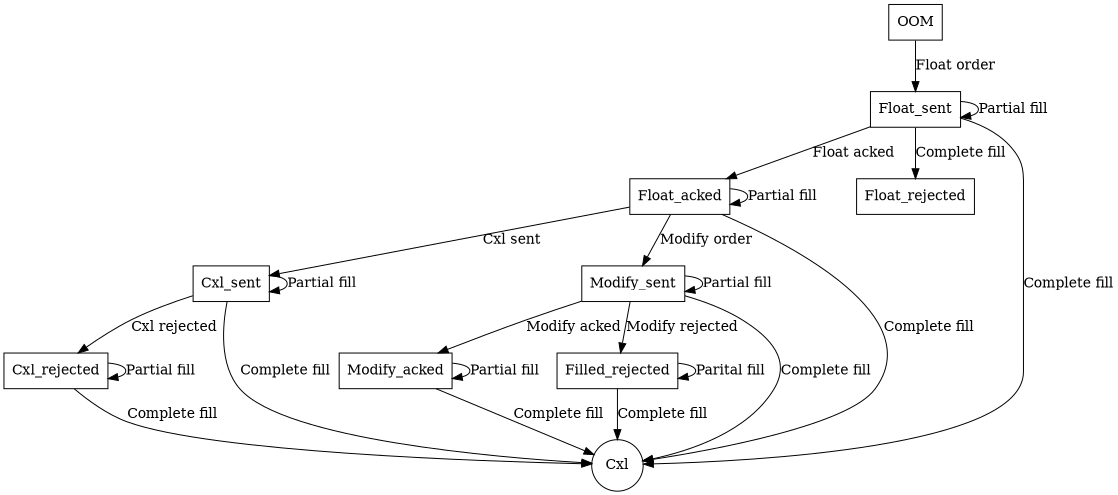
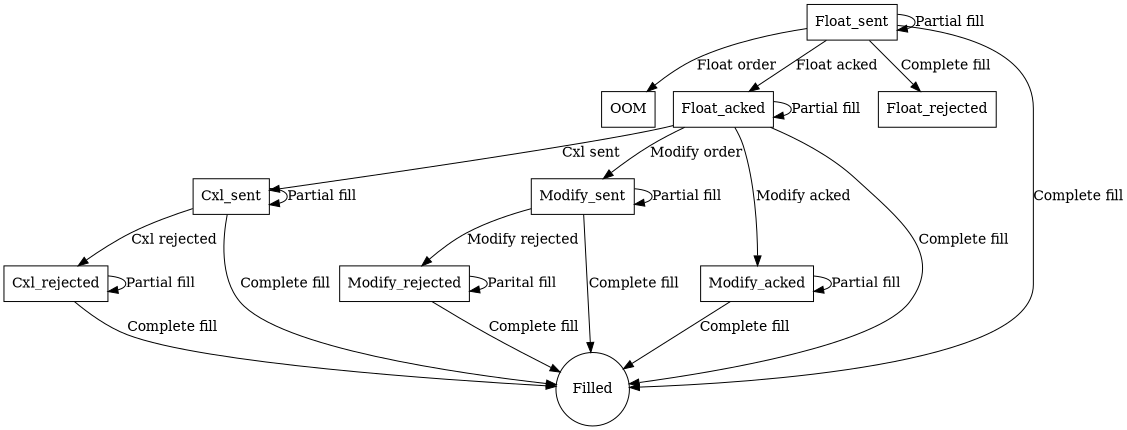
edge "OOM" -> "Float_sent": reversed
edge "Modify_sent" -> "Modify_acked": now "Float_acked" -> "Modify_acked"
node "Filled_rejected": label "Filled_rejected" -> "Modify_rejected"
node "Cxl": label "Cxl" -> "Filled"
